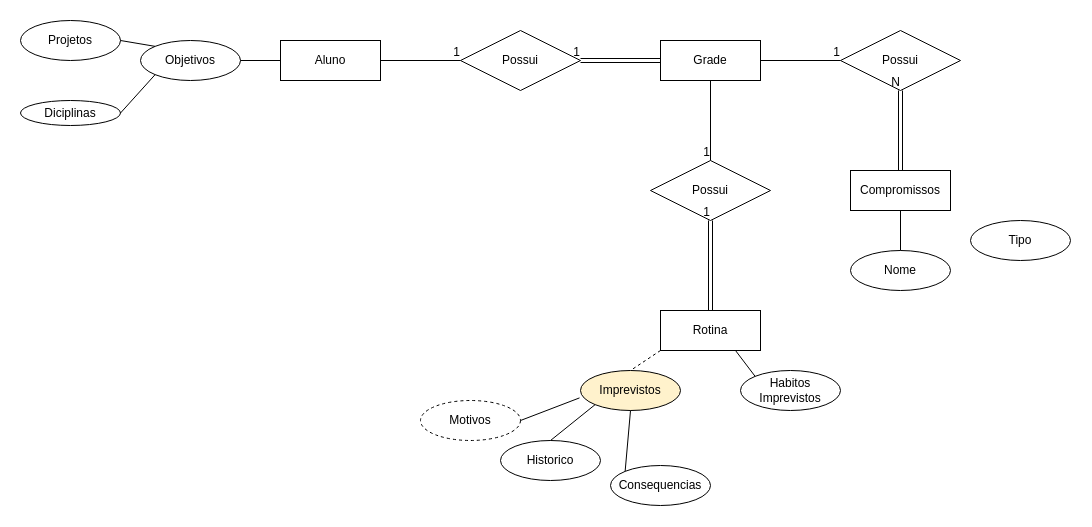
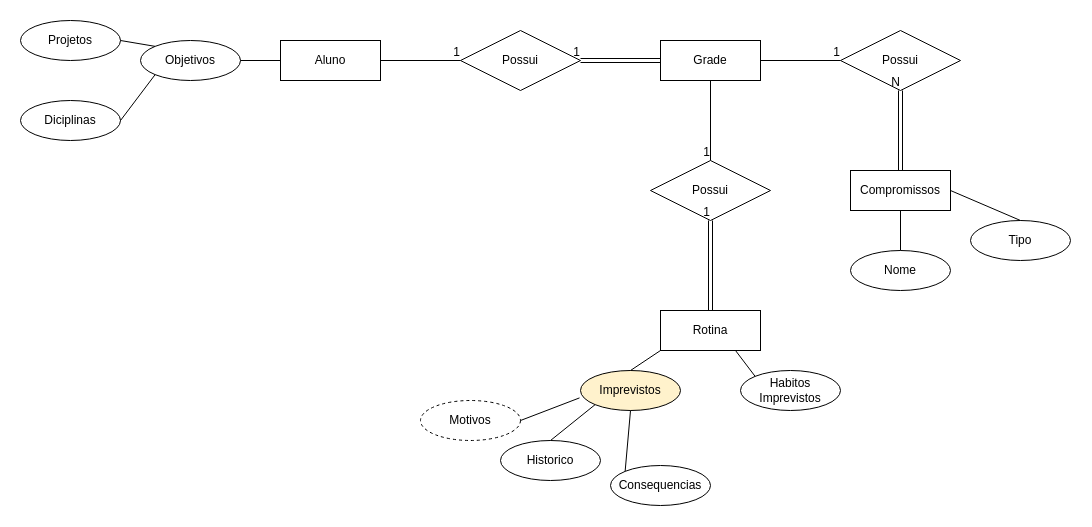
node "Diciplinas": size 100x25 -> 100x40
edge "Compromissos" -- "Tipo": added
edge "Rotina" -- "Imprevistos": style dashed -> solid
